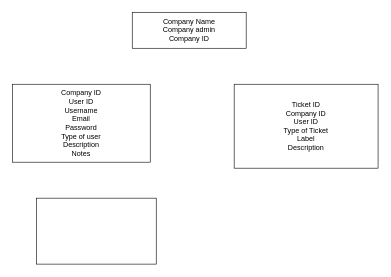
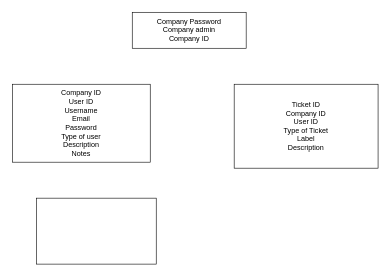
node "Company Name Company admin Company ID": label "Company Name Company admin Company ID" -> "Company Password Company admin Company ID"
